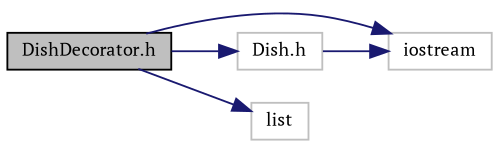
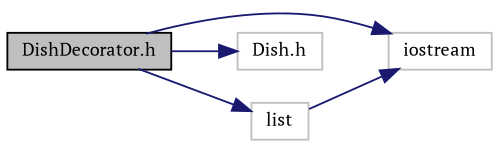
edge "Dish.h" -> "iostream": now "list" -> "iostream"
